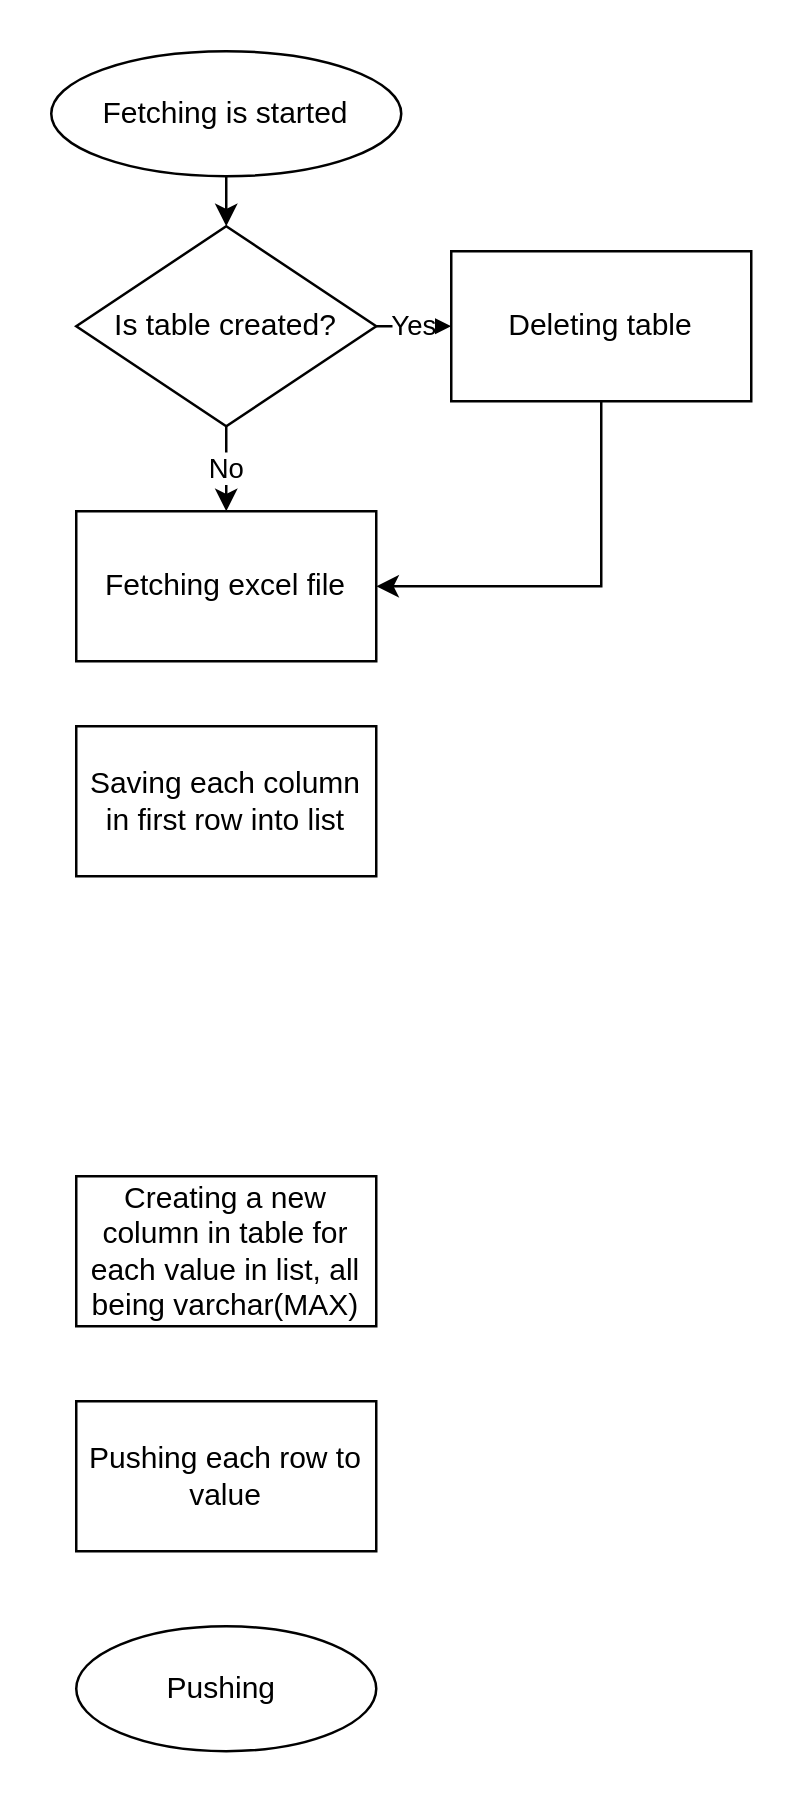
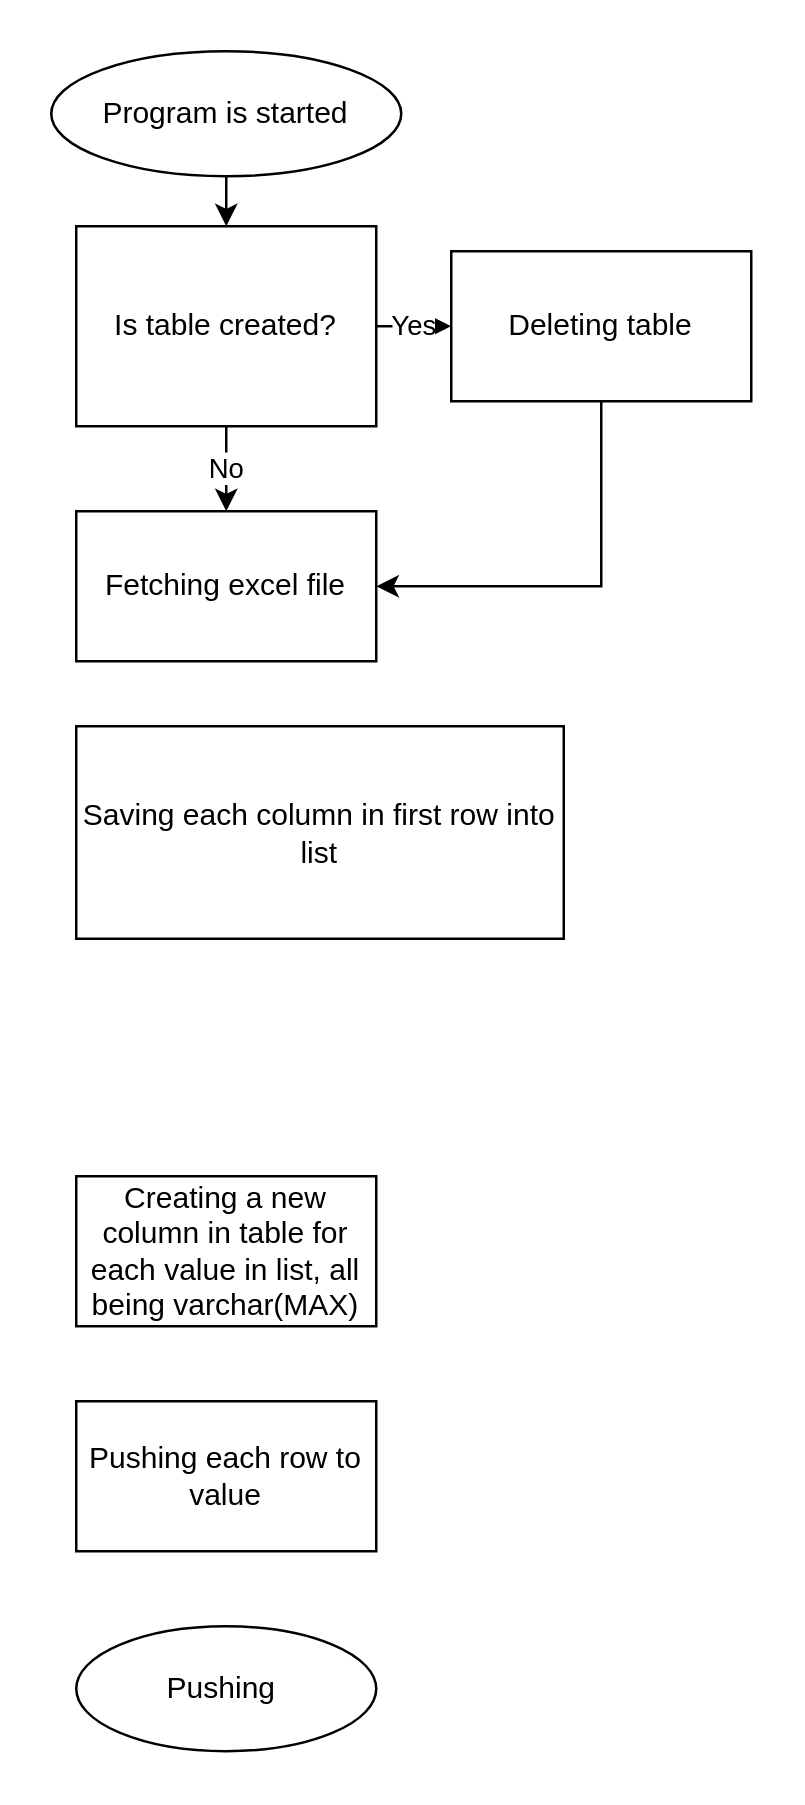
node "Fetching is started": label "Fetching is started" -> "Program is started"
node "Is table created?": shape diamond -> rectangle
node "Saving each column in first row into list": size 300x150 -> 488x213
